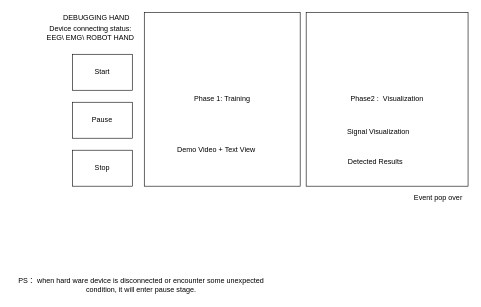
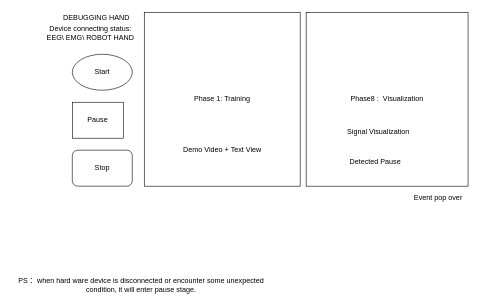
node "Start": shape rectangle -> ellipse
node "Phase2 : Visualization": label "Phase2 : Visualization" -> "Phase8 : Visualization"
node "Pause": size 60x36 -> 51x36
node "Demo Video + Text View": moved (216, 150) -> (222, 150)
node "Detected Results": label "Detected Results" -> "Detected Pause"
node "Stop": shape rectangle -> rounded rectangle
